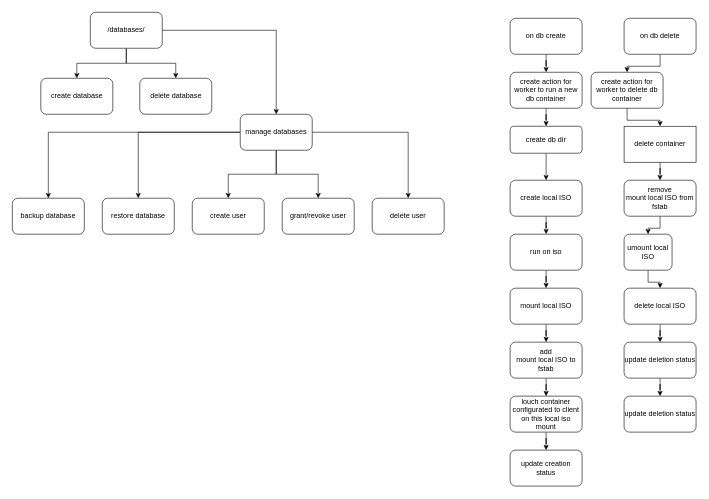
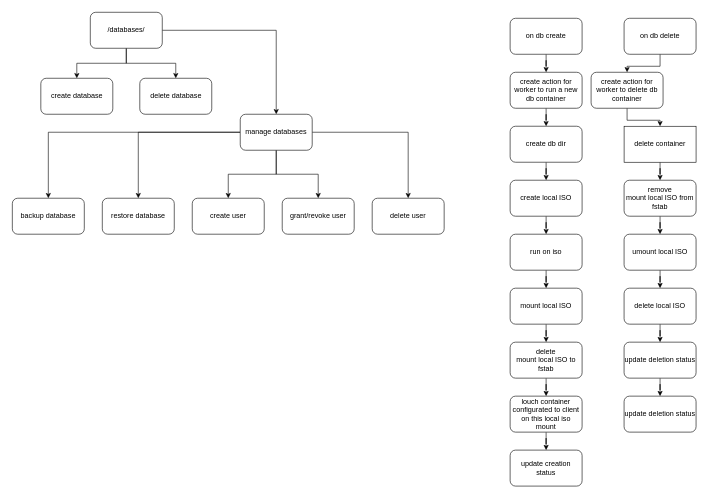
node "create db dir": size 72x27 -> 72x36
node "umount local ISO": size 48x36 -> 72x36
node "add mount local ISO to fstab": label "add mount local ISO to fstab" -> "delete mount local ISO to fstab"
